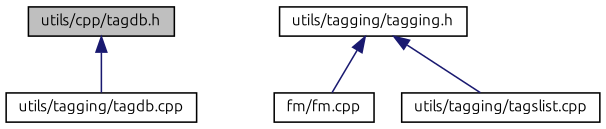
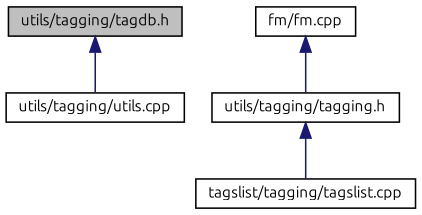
node "utils/cpp/tagdb.h": label "utils/cpp/tagdb.h" -> "utils/tagging/tagdb.h"
edge "fm/fm.cpp" -> "utils/tagging/tagging.h": reversed
node "utils/tagging/tagdb.cpp": label "utils/tagging/tagdb.cpp" -> "utils/tagging/utils.cpp"
node "utils/tagging/tagslist.cpp": label "utils/tagging/tagslist.cpp" -> "tagslist/tagging/tagslist.cpp"
